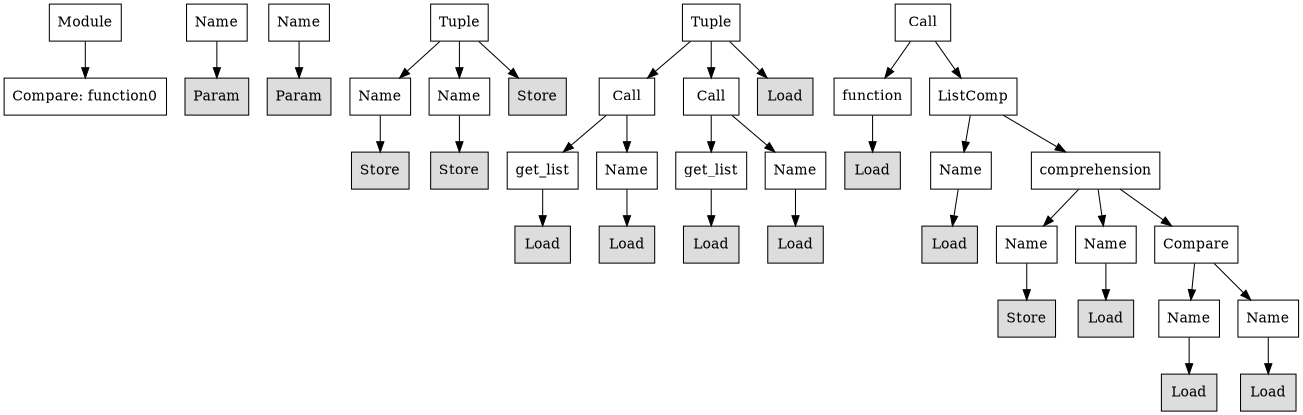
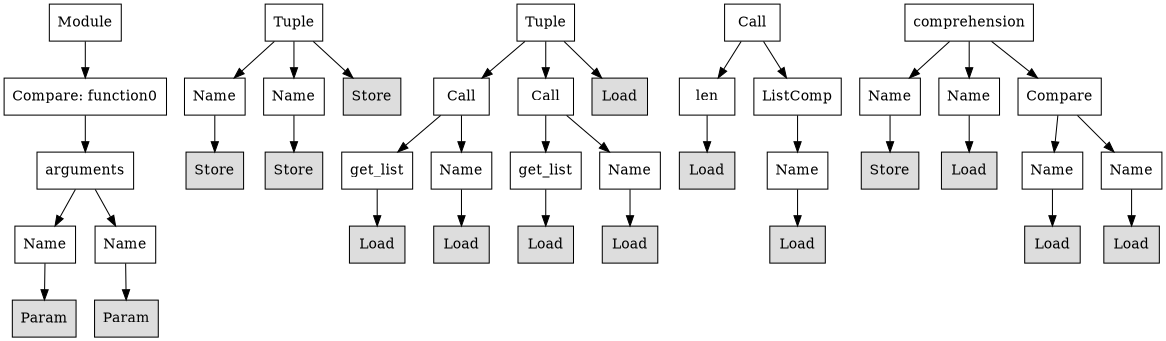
node "function": label "function" -> "len"
edge "ListComp" -> "comprehension": removed
node "arguments": added
